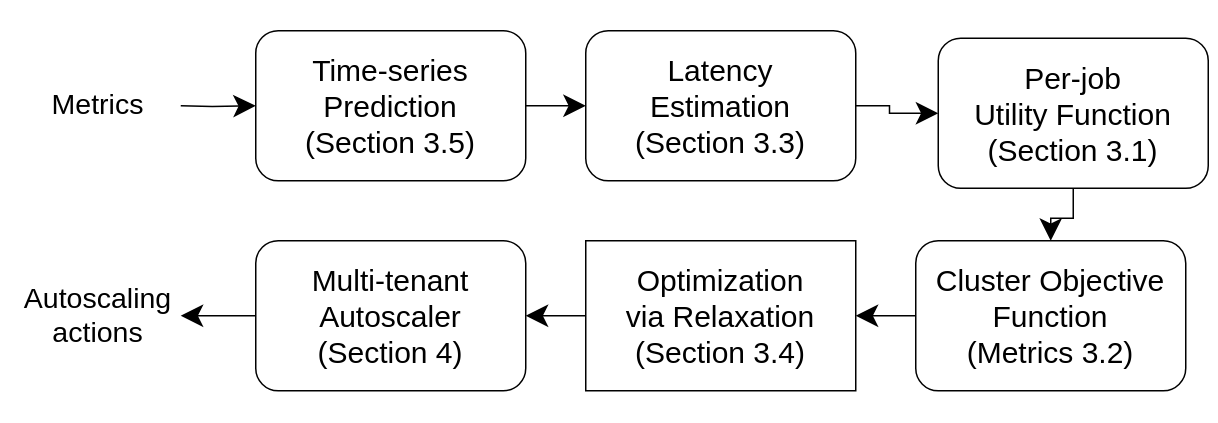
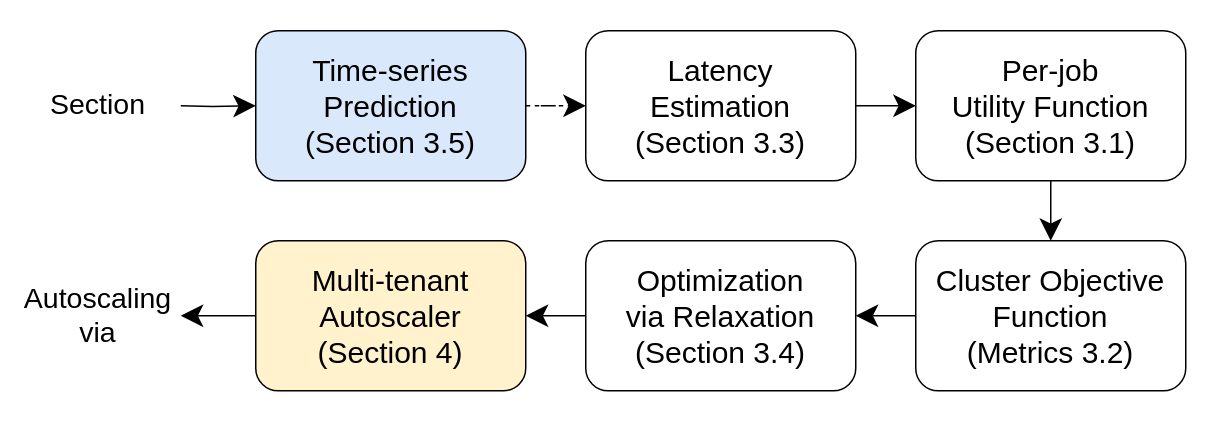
node "Metrics": label "Metrics" -> "Section"
node "Time-series Prediction (Section 3.5)": fillcolor #ffffff -> #dae8fc
edge "Time-series Prediction (Section 3.5)" -> "Latency Estimation (Section 3.3)": style solid -> dashed
node "Per-job Utility Function (Section 3.1)": moved (1073, 113) -> (1051, 106)
node "Autoscaling actions": label "Autoscaling actions" -> "Autoscaling via"
node "Multi-tenant Autoscaler (Section 4)": fillcolor #ffffff -> #fff2cc
node "Optimization via Relaxation (Section 3.4)": shape rectangle -> rounded rectangle
